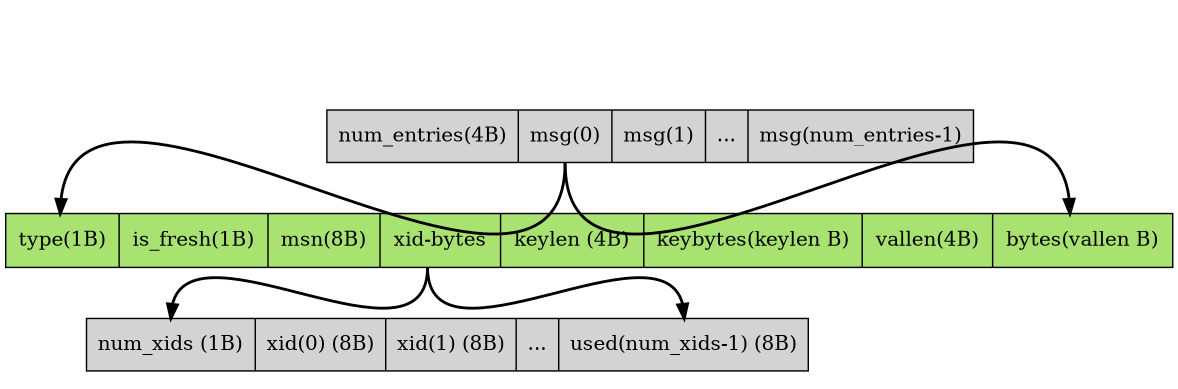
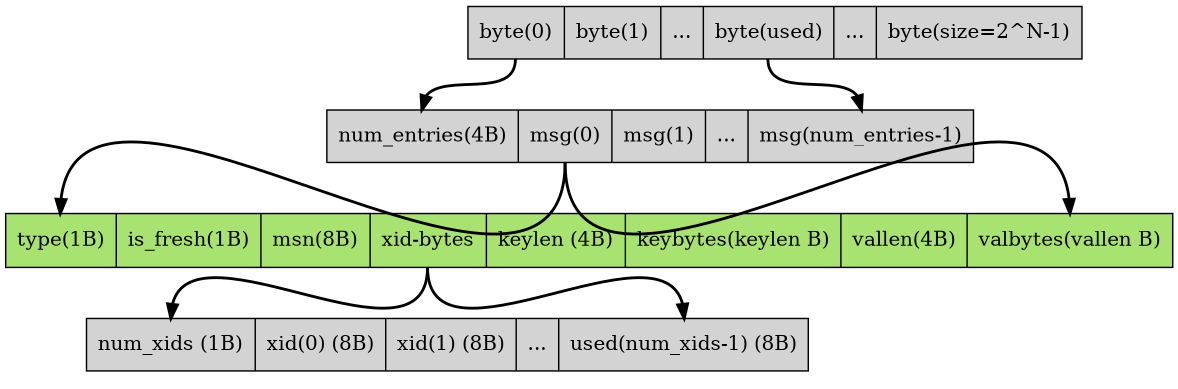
node "byte(0)": added
node "type(1B)": text "bytes(vallen B)" -> "valbytes(vallen B)"
